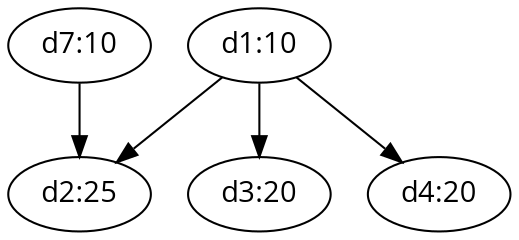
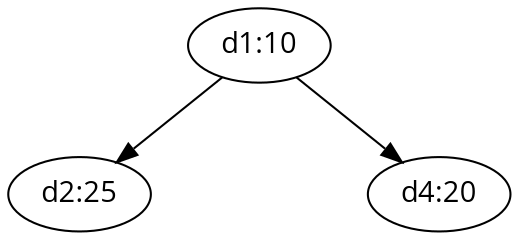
node "d7:10": removed
node "d3:20": removed
